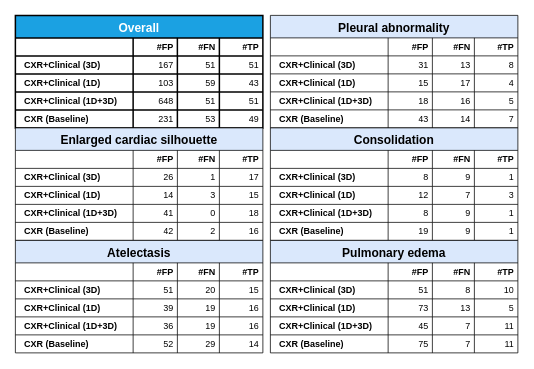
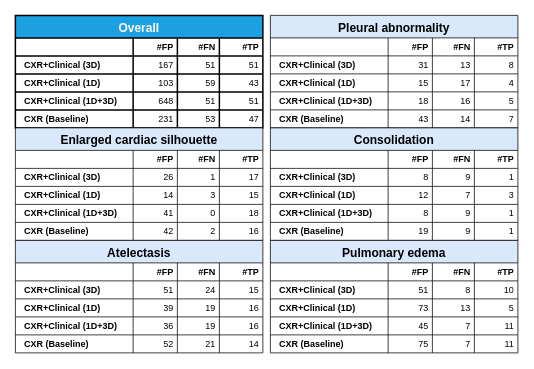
node "49": label "49" -> "47"
node "20": label "20" -> "24"
node "29": label "29" -> "21"
